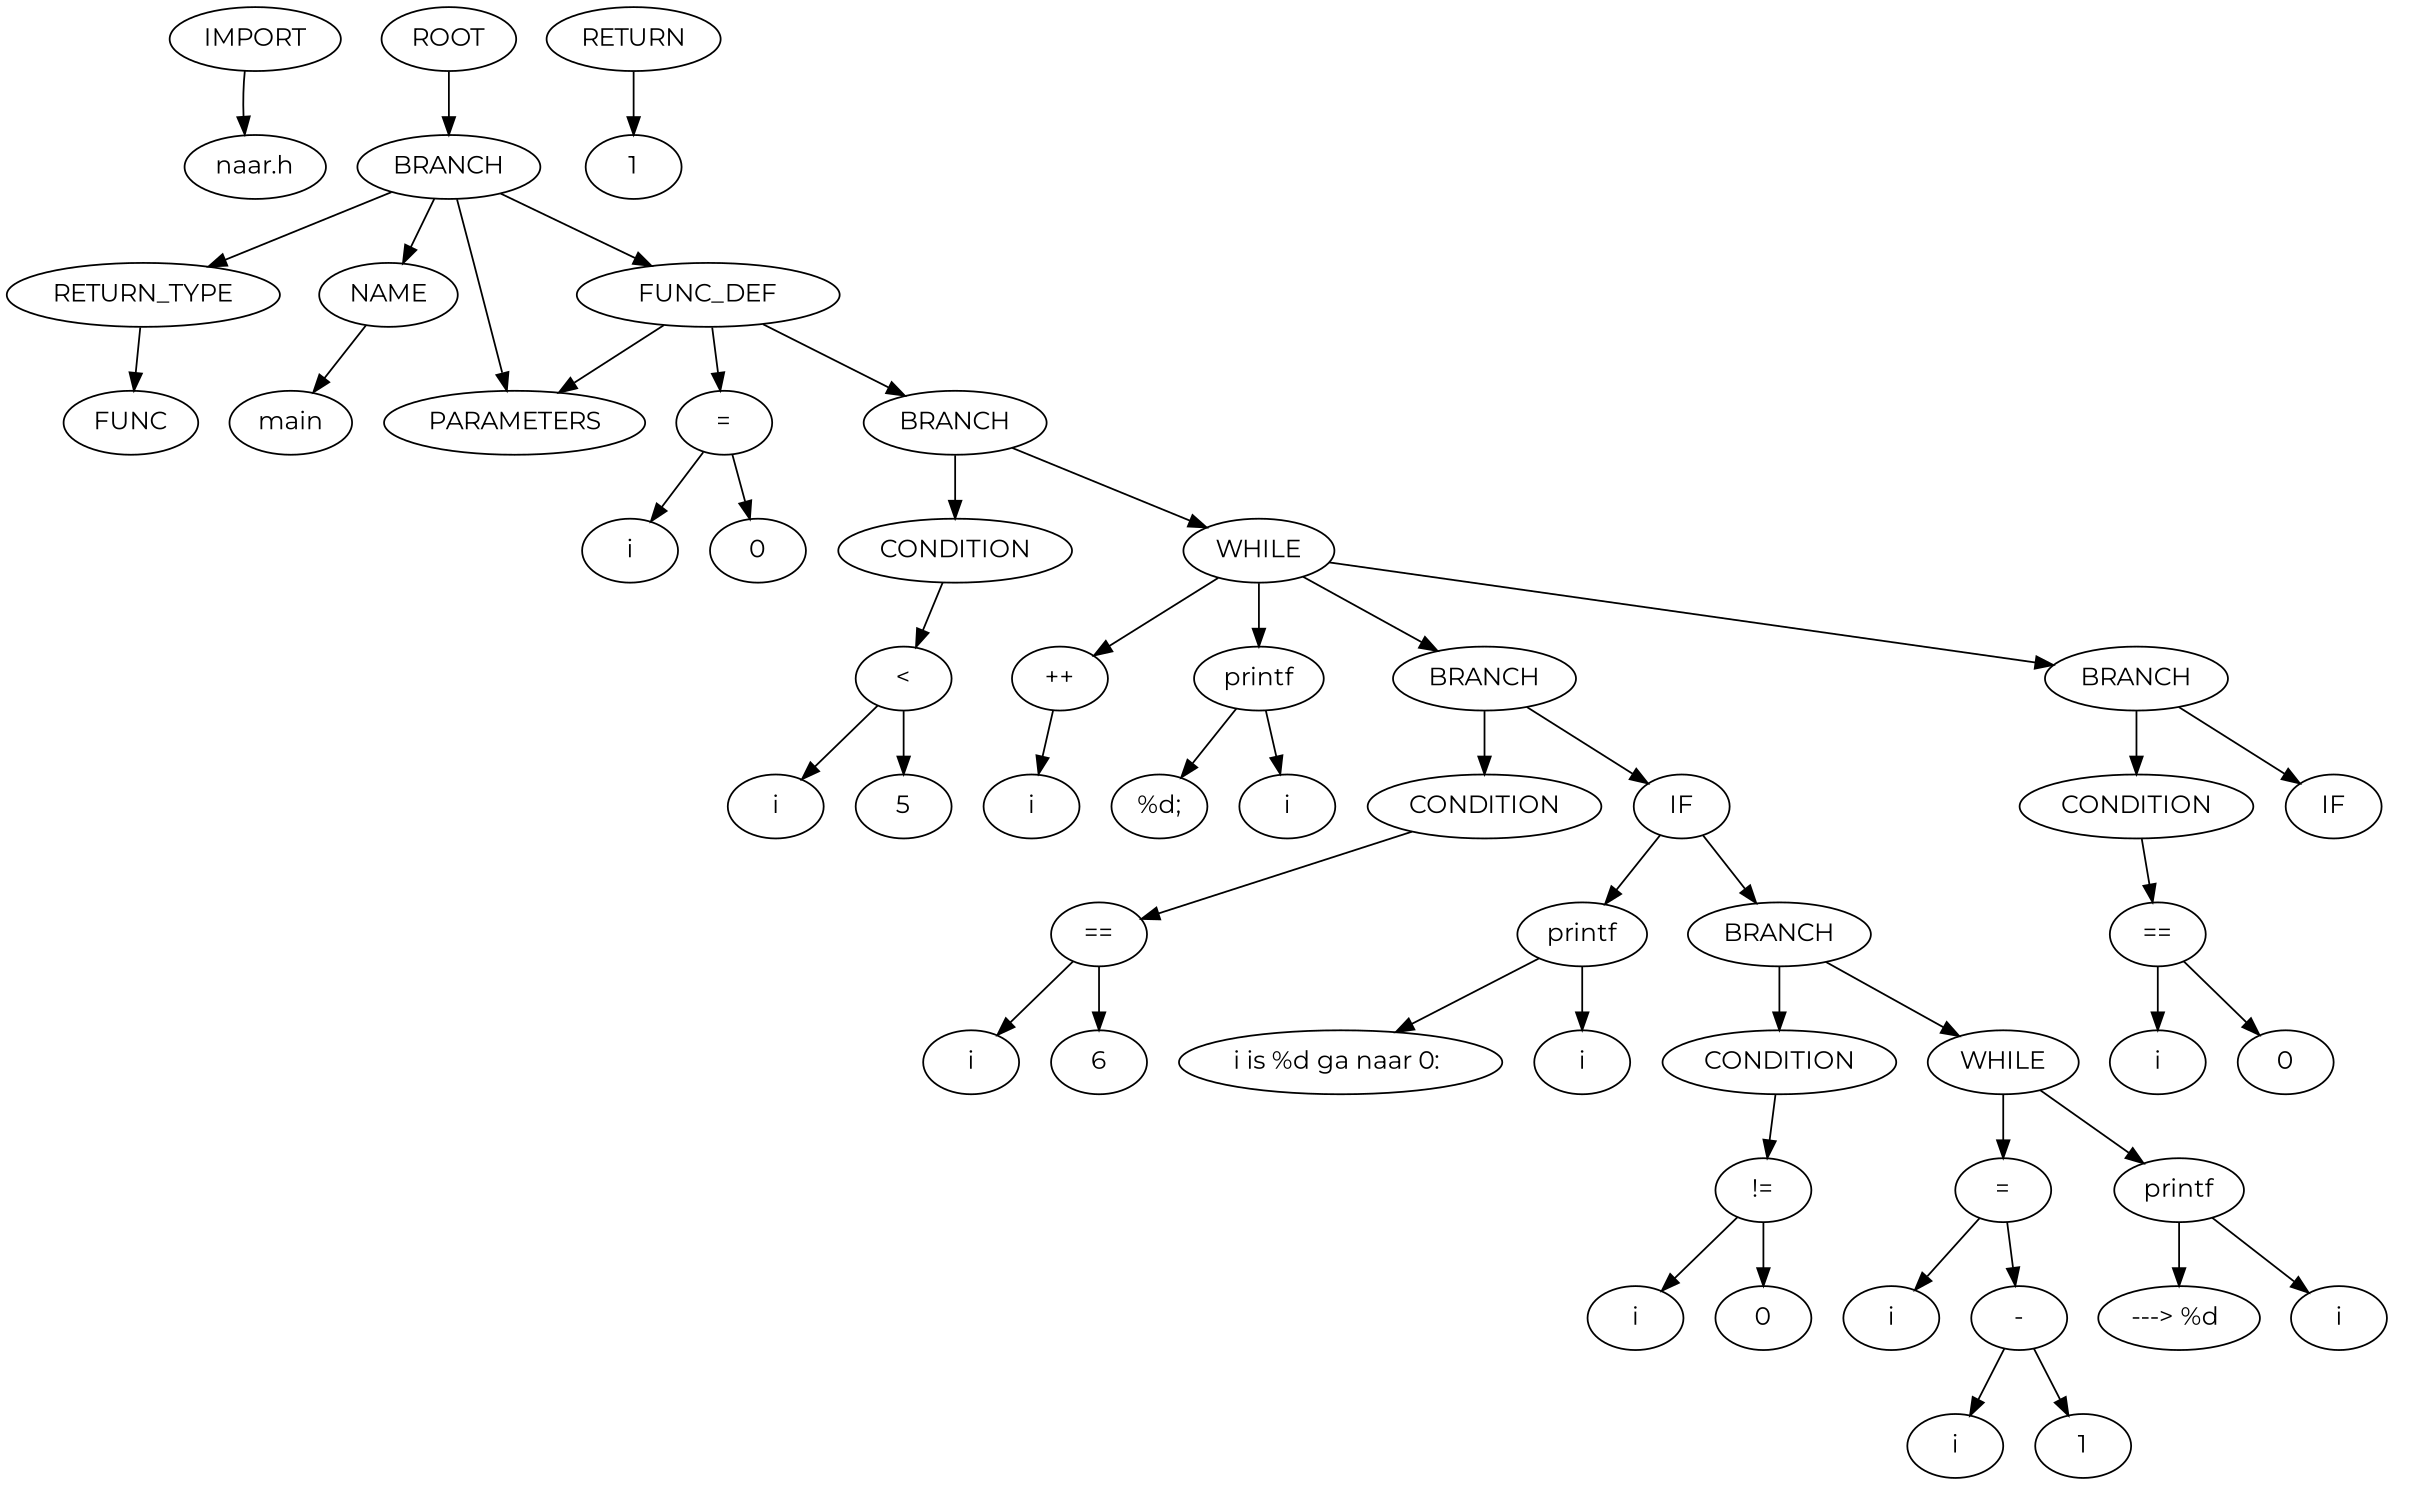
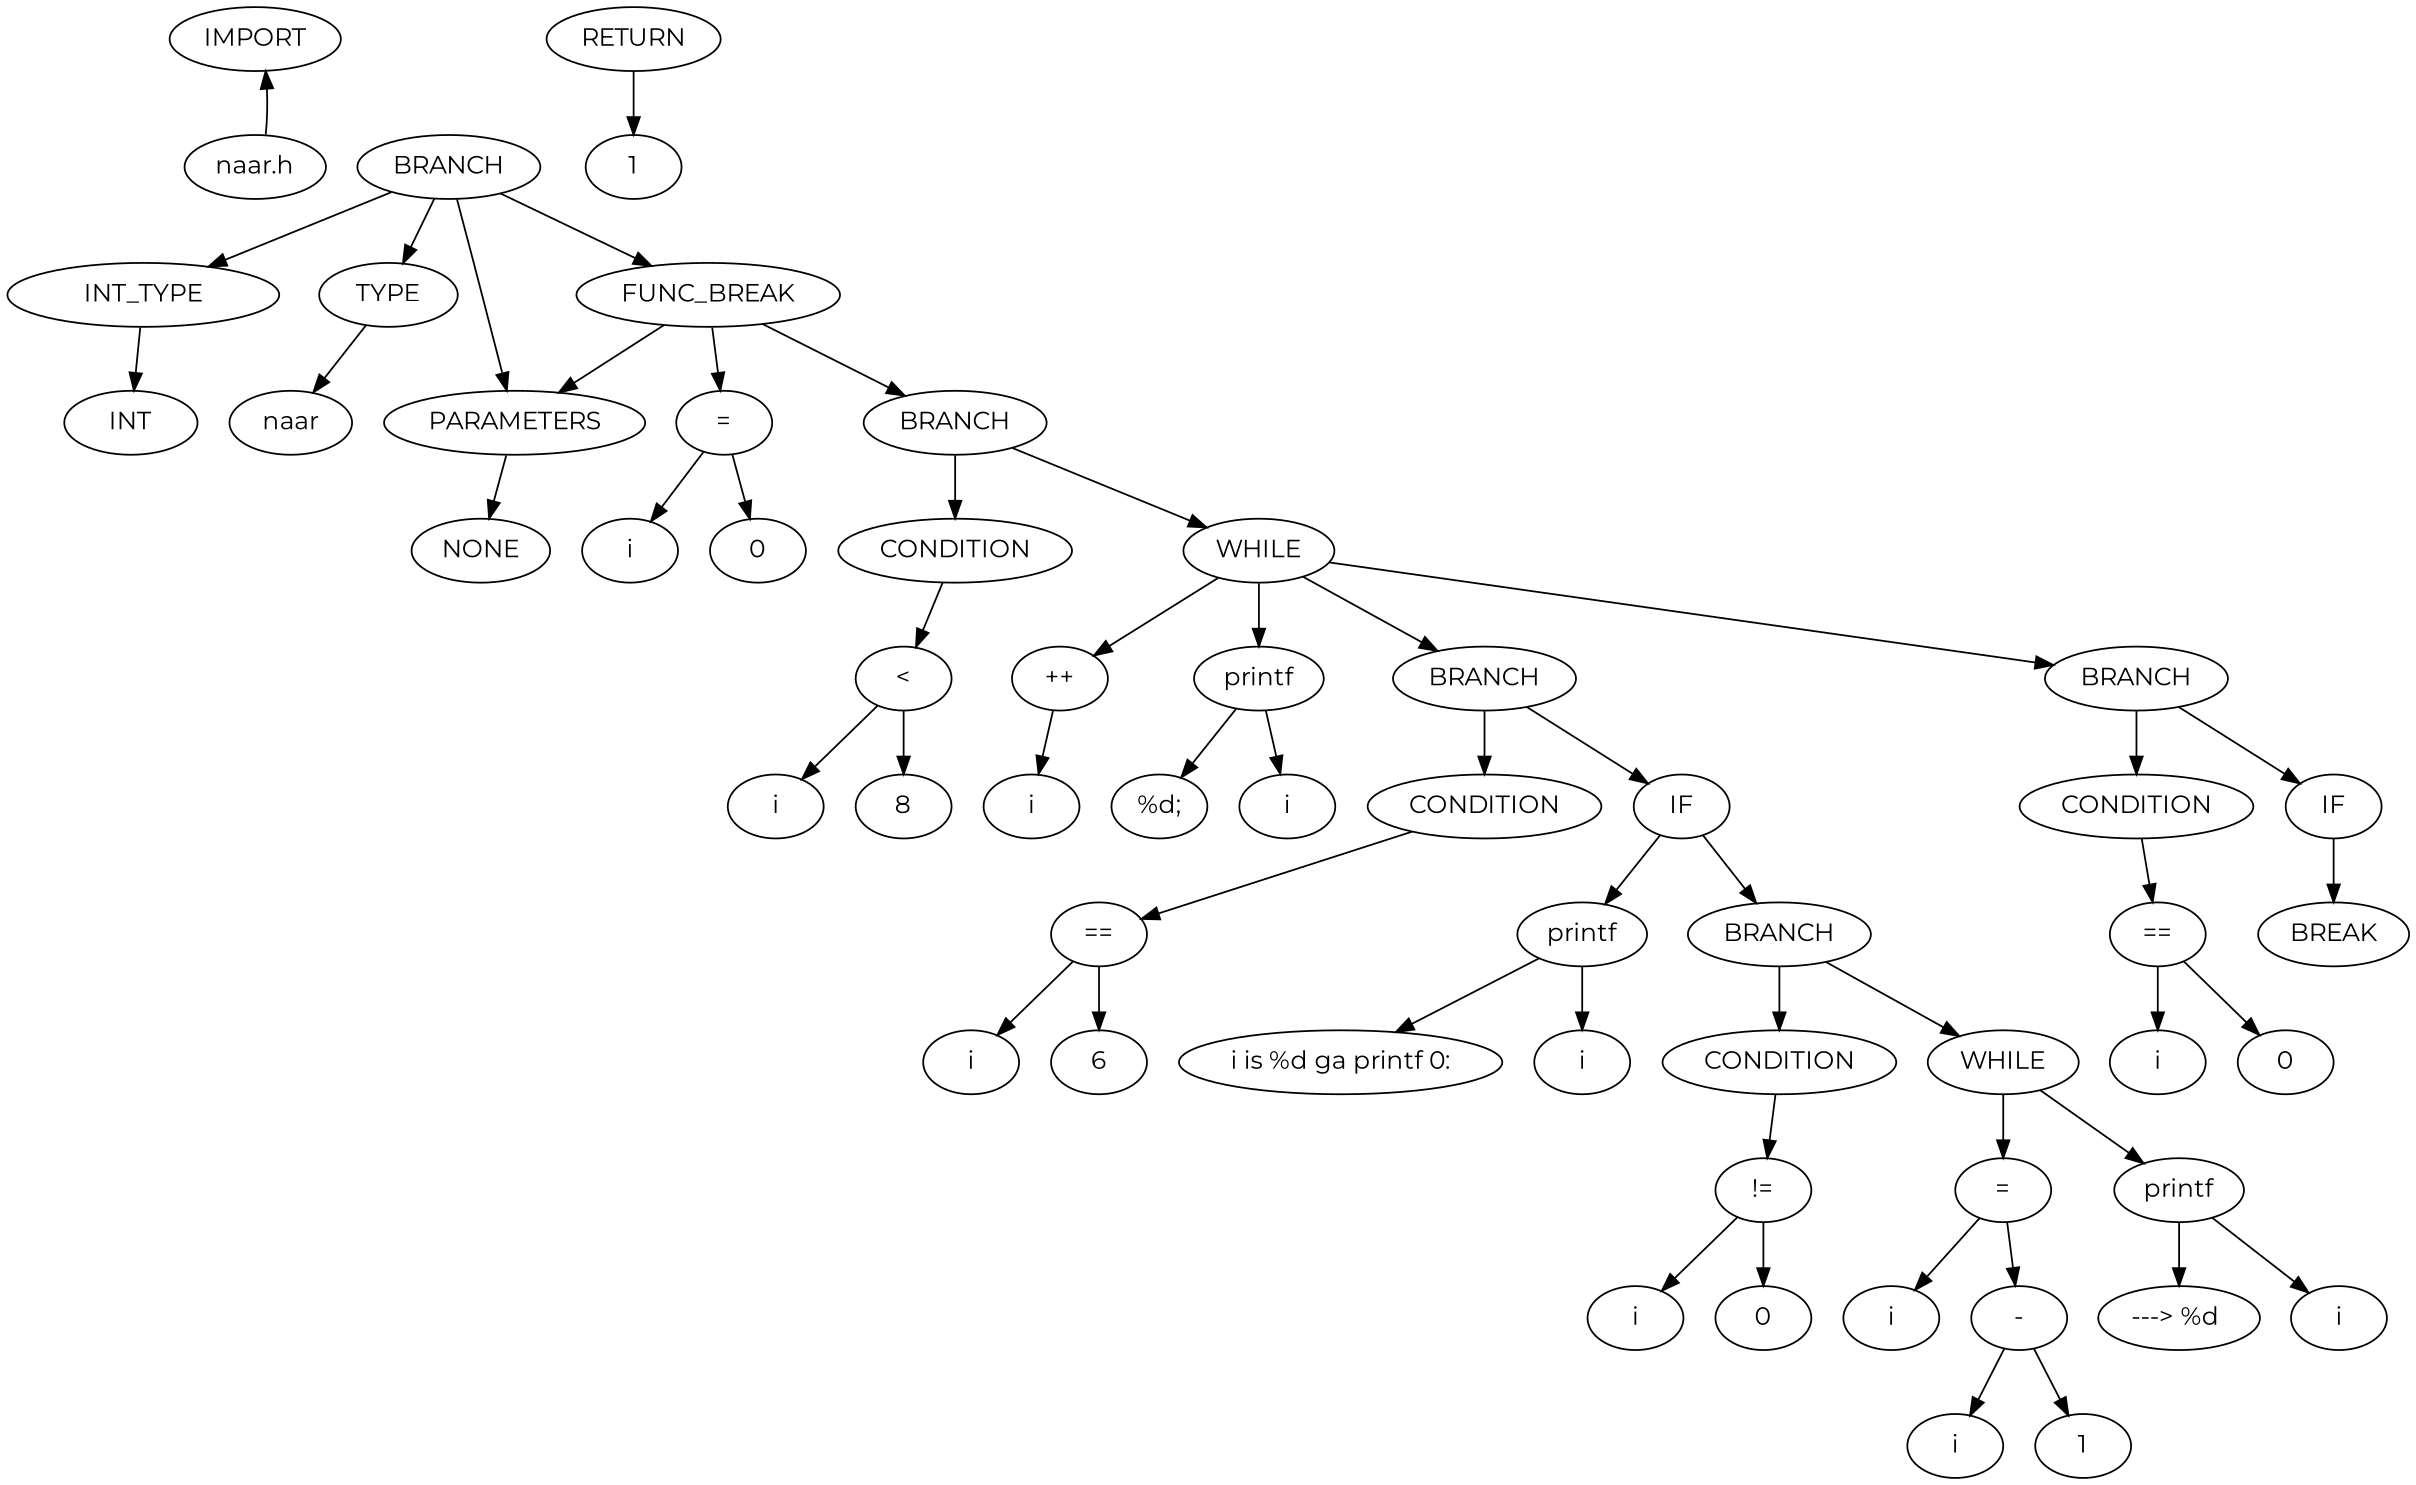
node "ROOT": removed
edge "IMPORT" -> "naar.h": reversed
node "RETURN_TYPE": label "RETURN_TYPE" -> "INT_TYPE"
node "NAME": label "NAME" -> "TYPE"
node "FUNC_DEF": label "FUNC_DEF" -> "FUNC_BREAK"
node "FUNC": label "FUNC" -> "INT"
node "main": label "main" -> "naar"
node "NONE": added
node "5": label "5" -> "8"
node "BREAK": added
node "i is %d ga naar 0:": label "i is %d ga naar 0:" -> "i is %d ga printf 0:"
